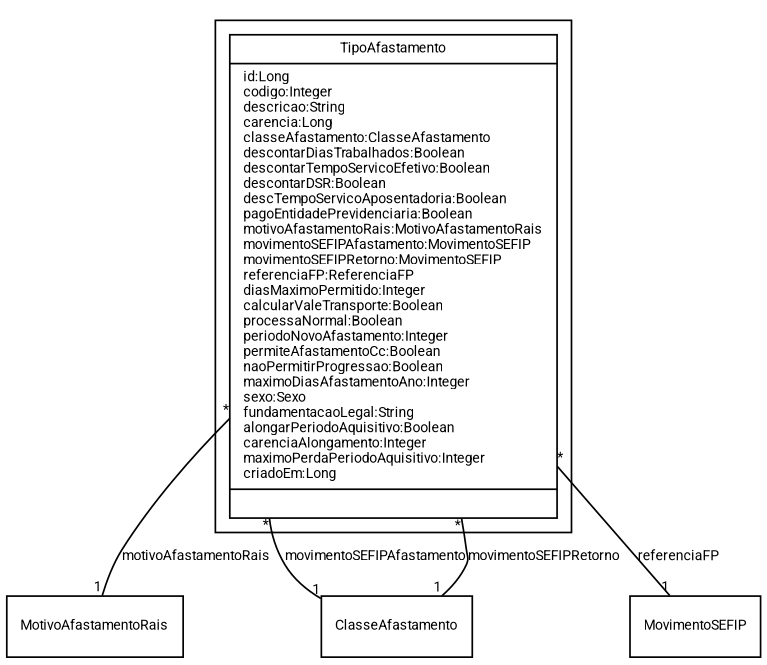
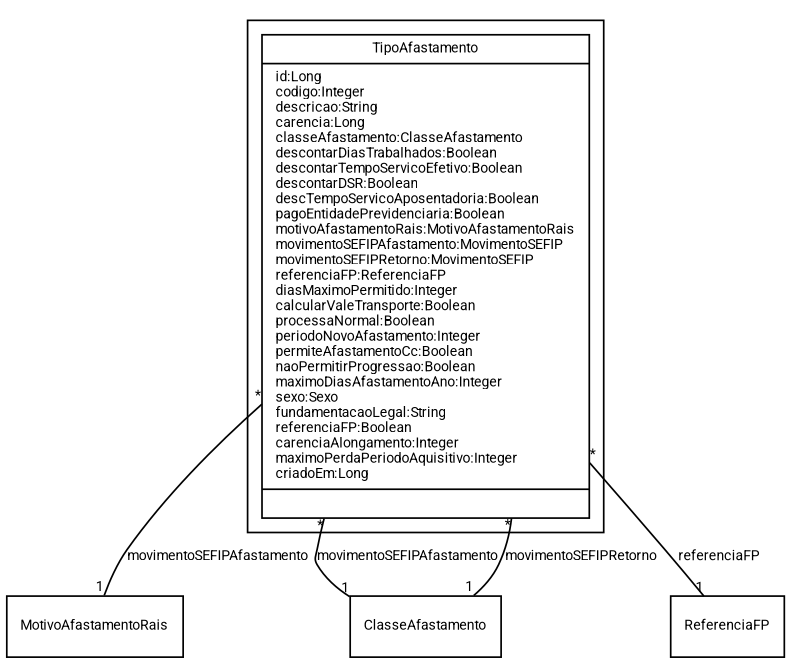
node "TipoAfastamento": text "alongarPeriodoAquisitivo:Boolean" -> "referenciaFP:Boolean"
edge "TipoAfastamento" -- "MotivoAfastamentoRais": label "motivoAfastamentoRais" -> "movimentoSEFIPAfastamento"
node "MovimentoSEFIP": label "MovimentoSEFIP" -> "ReferenciaFP"
